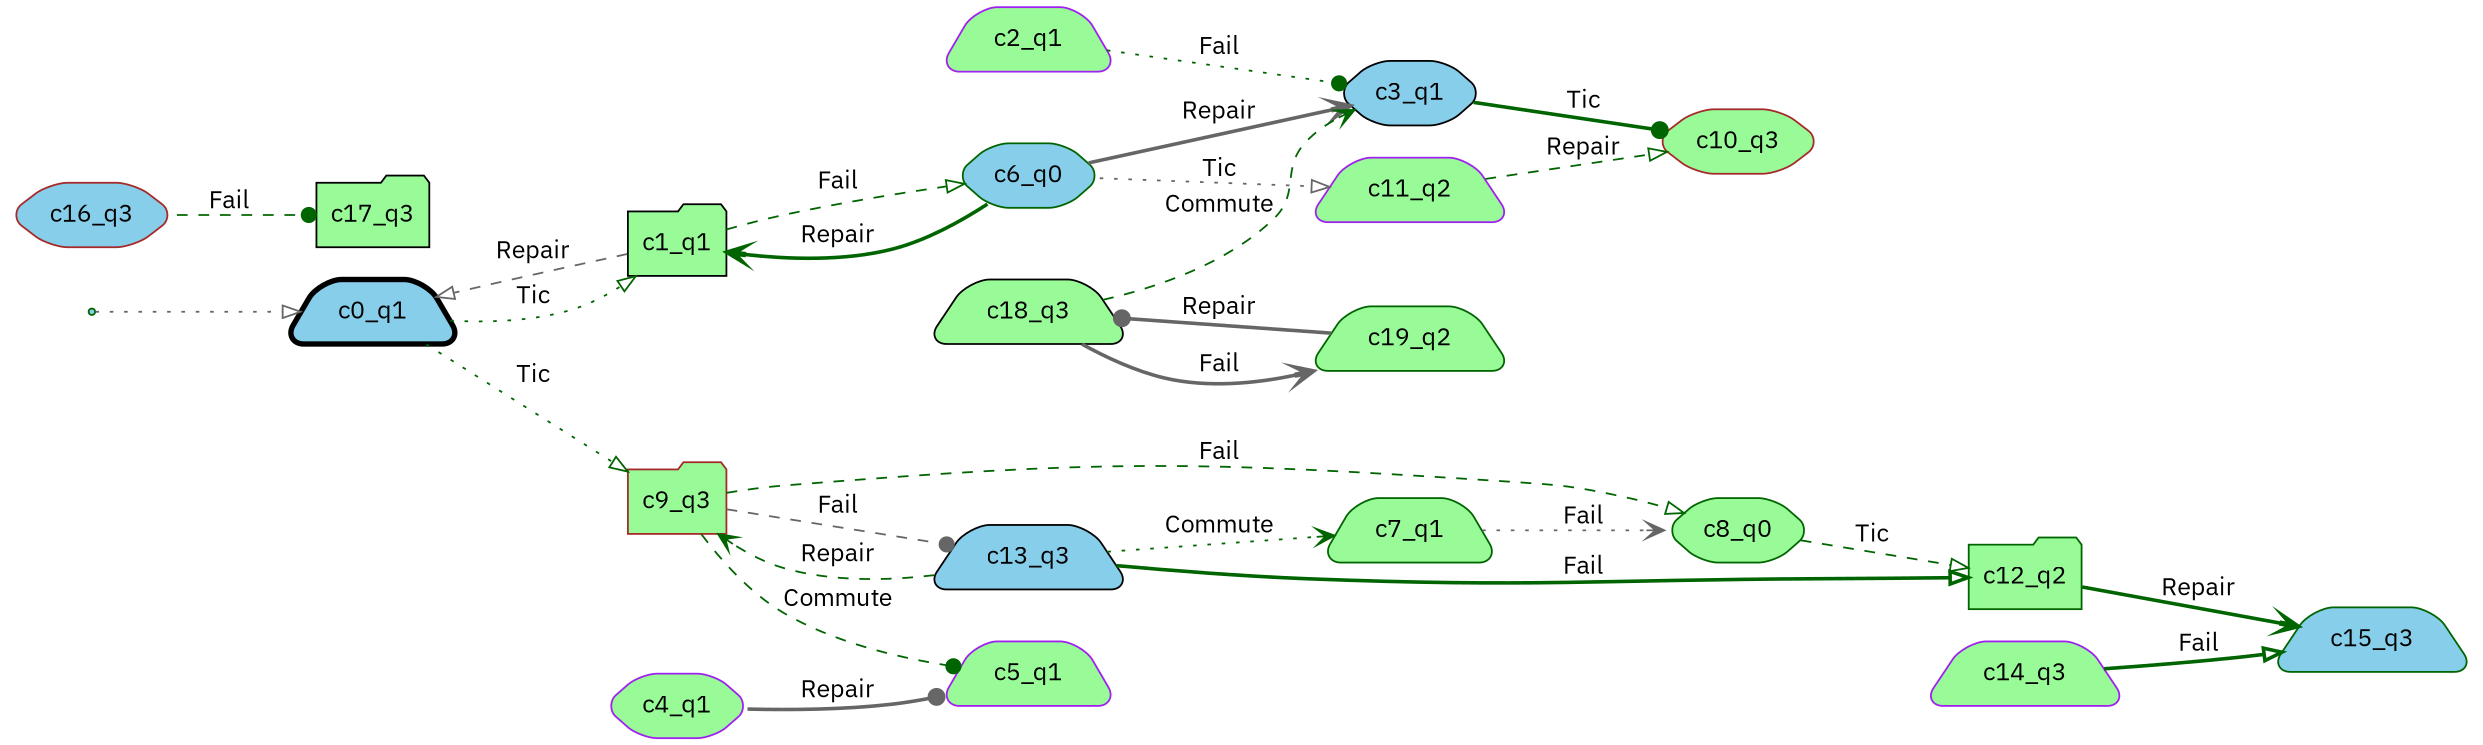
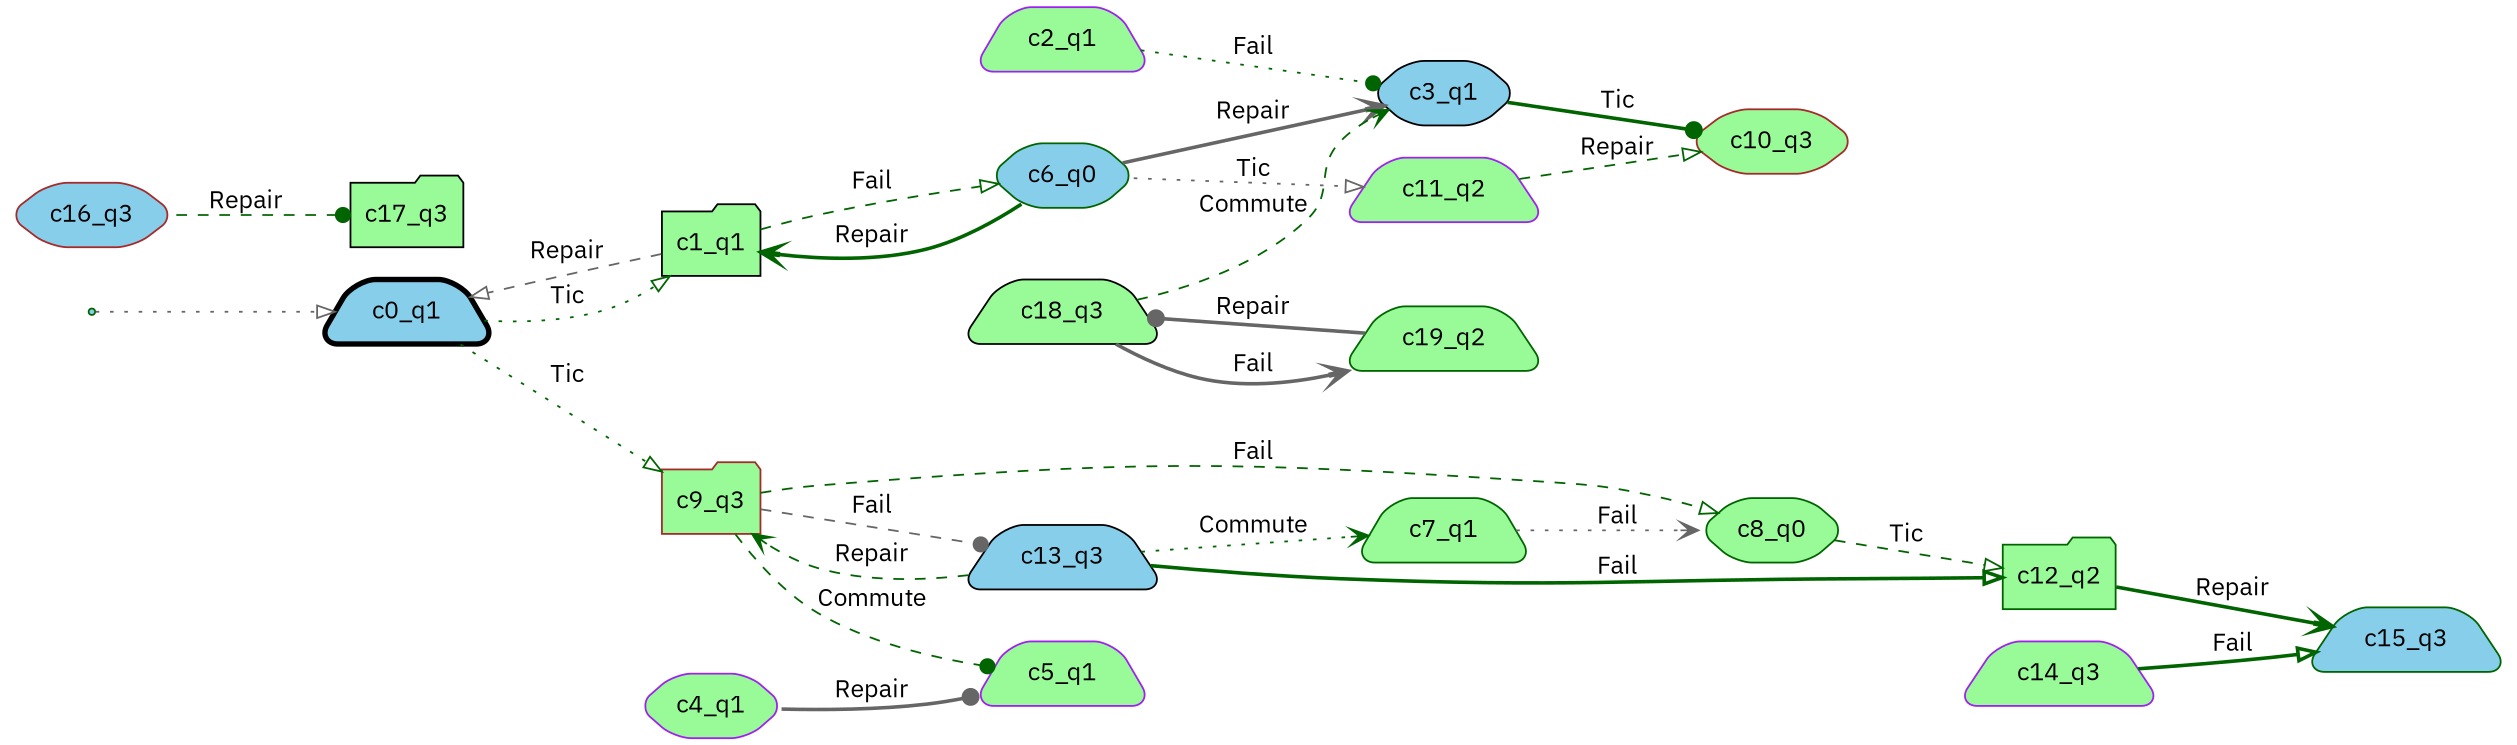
edge "c16_q3" -> "c17_q3": label "Fail" -> "Repair"
